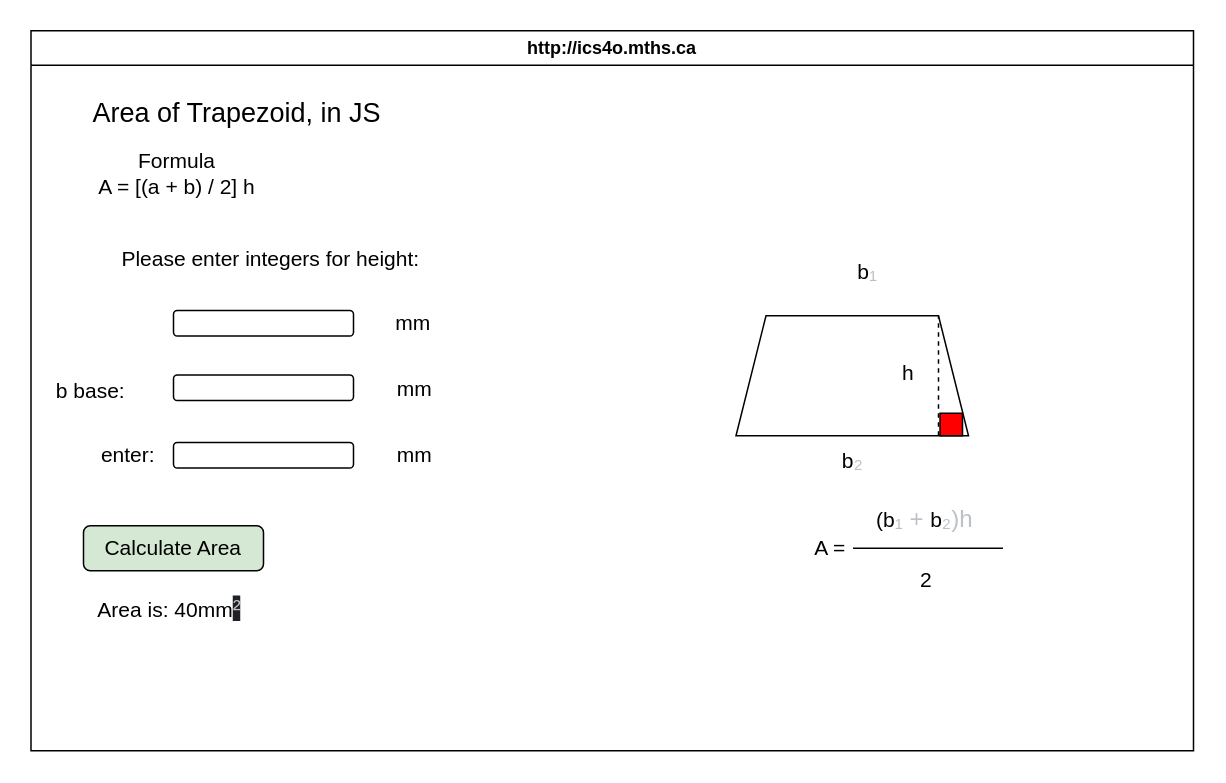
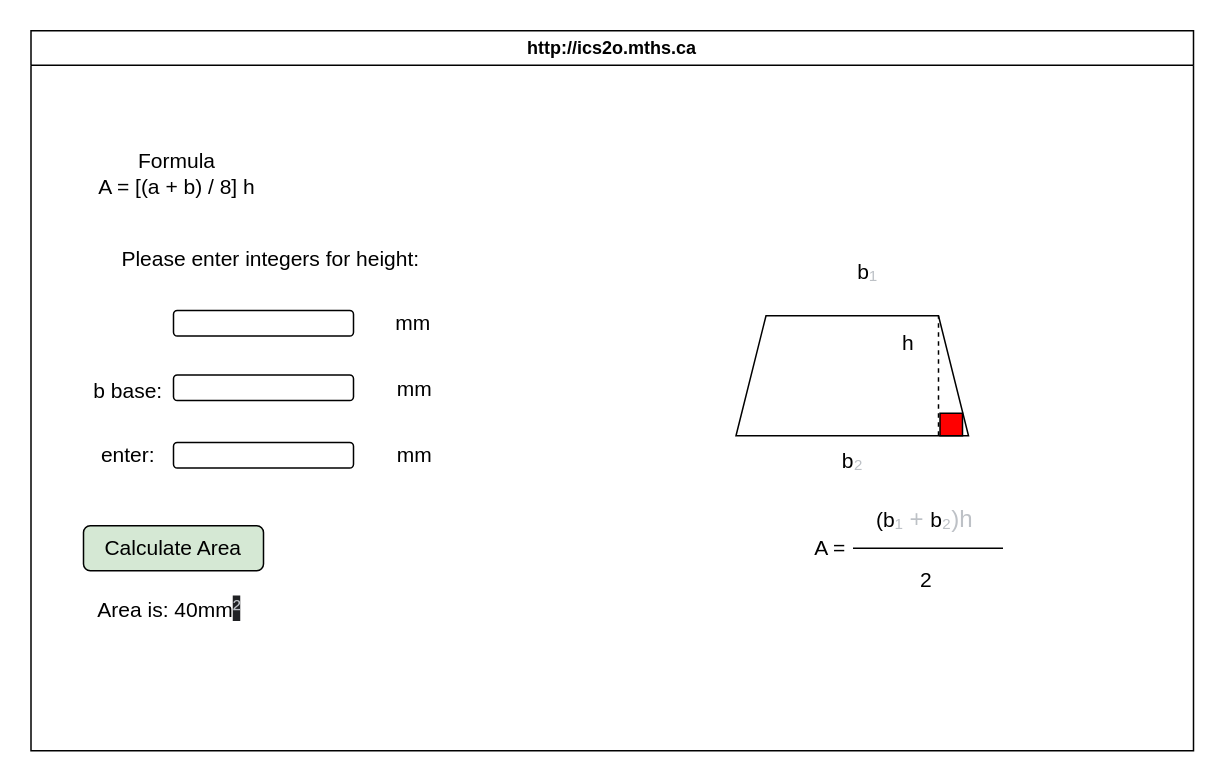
node "http://ics4o.mths.ca": label "http://ics4o.mths.ca" -> "http://ics2o.mths.ca"
node "Area of Trapezoid, in JS": removed
node "Formula A = [(a + b) / 2] h": label "Formula A = [(a + b) / 2] h" -> "Formula A = [(a + b) / 8] h"
node "h": moved (908, 372) -> (908, 342)
node "b base:": moved (91, 391) -> (128, 391)
